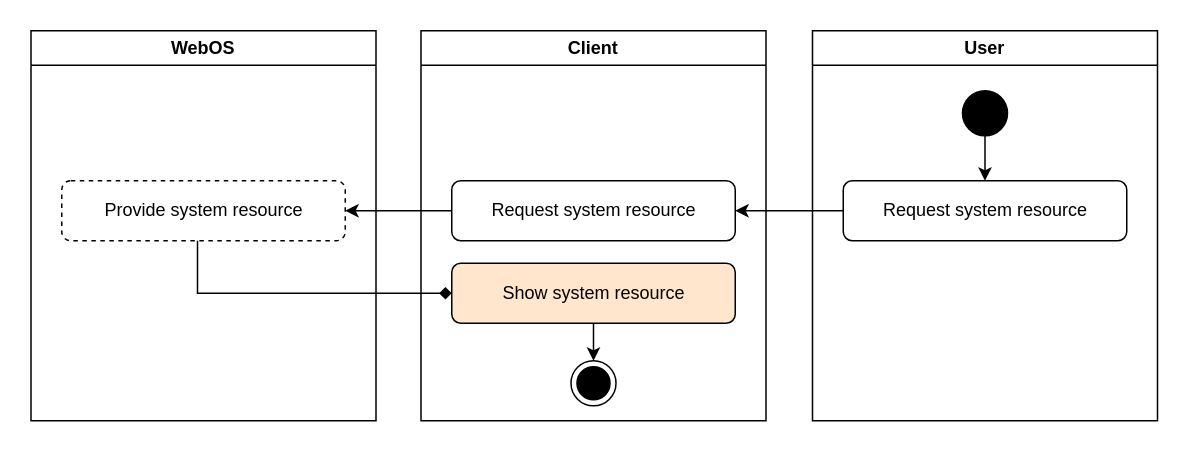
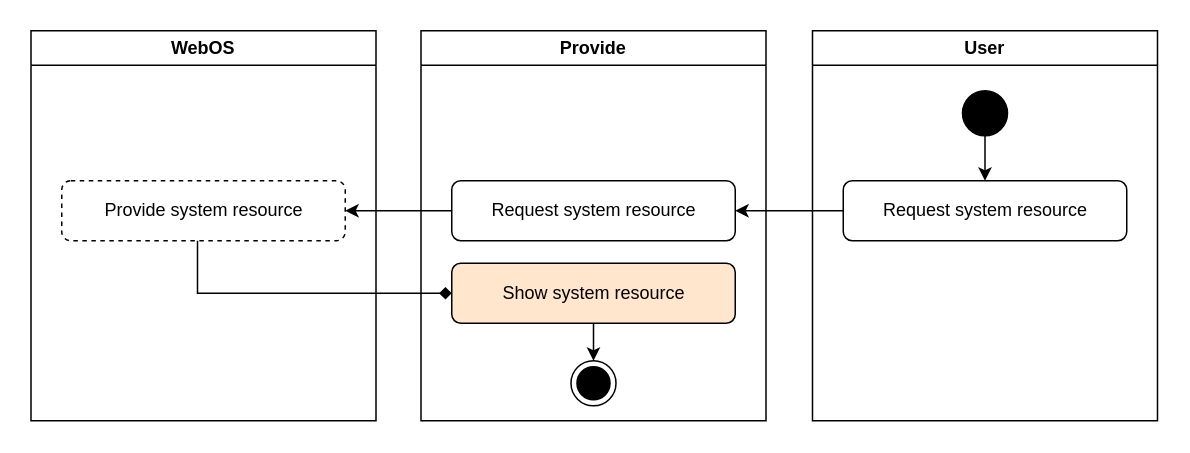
node "Client": label "Client" -> "Provide"
